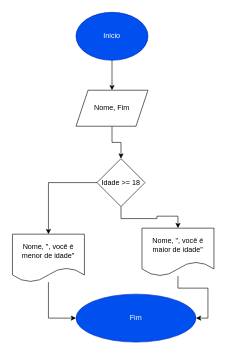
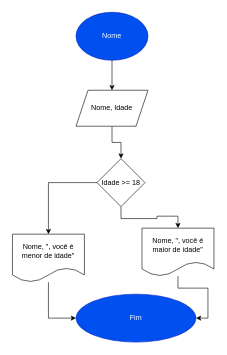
node "Inicio": label "Inicio" -> "Nome"
node "Nome, Fim": label "Nome, Fim" -> "Nome, Idade"
